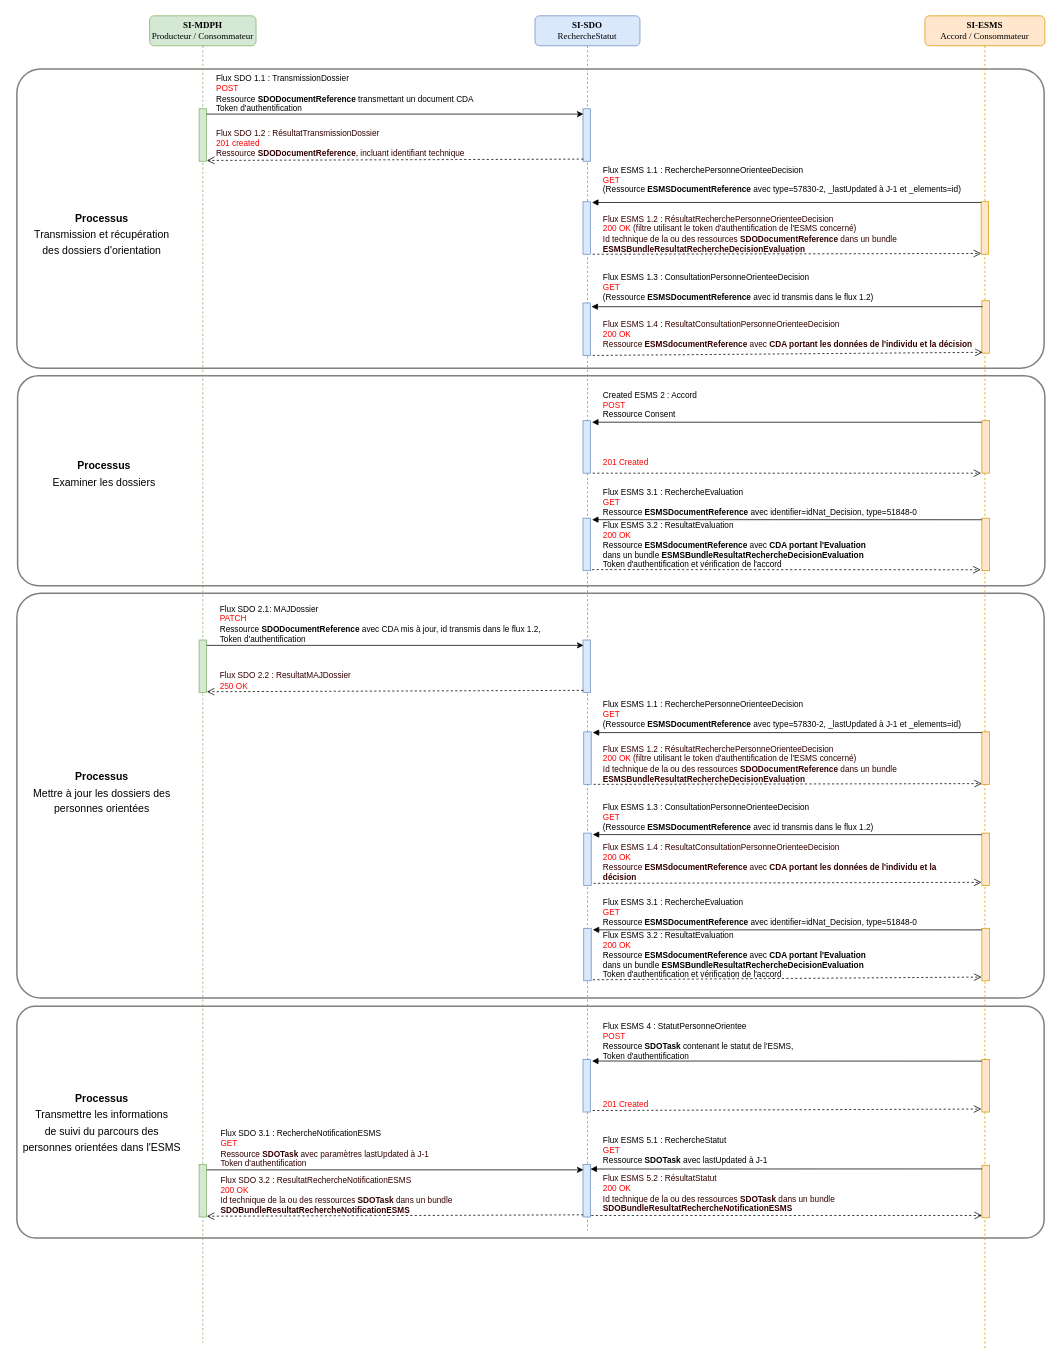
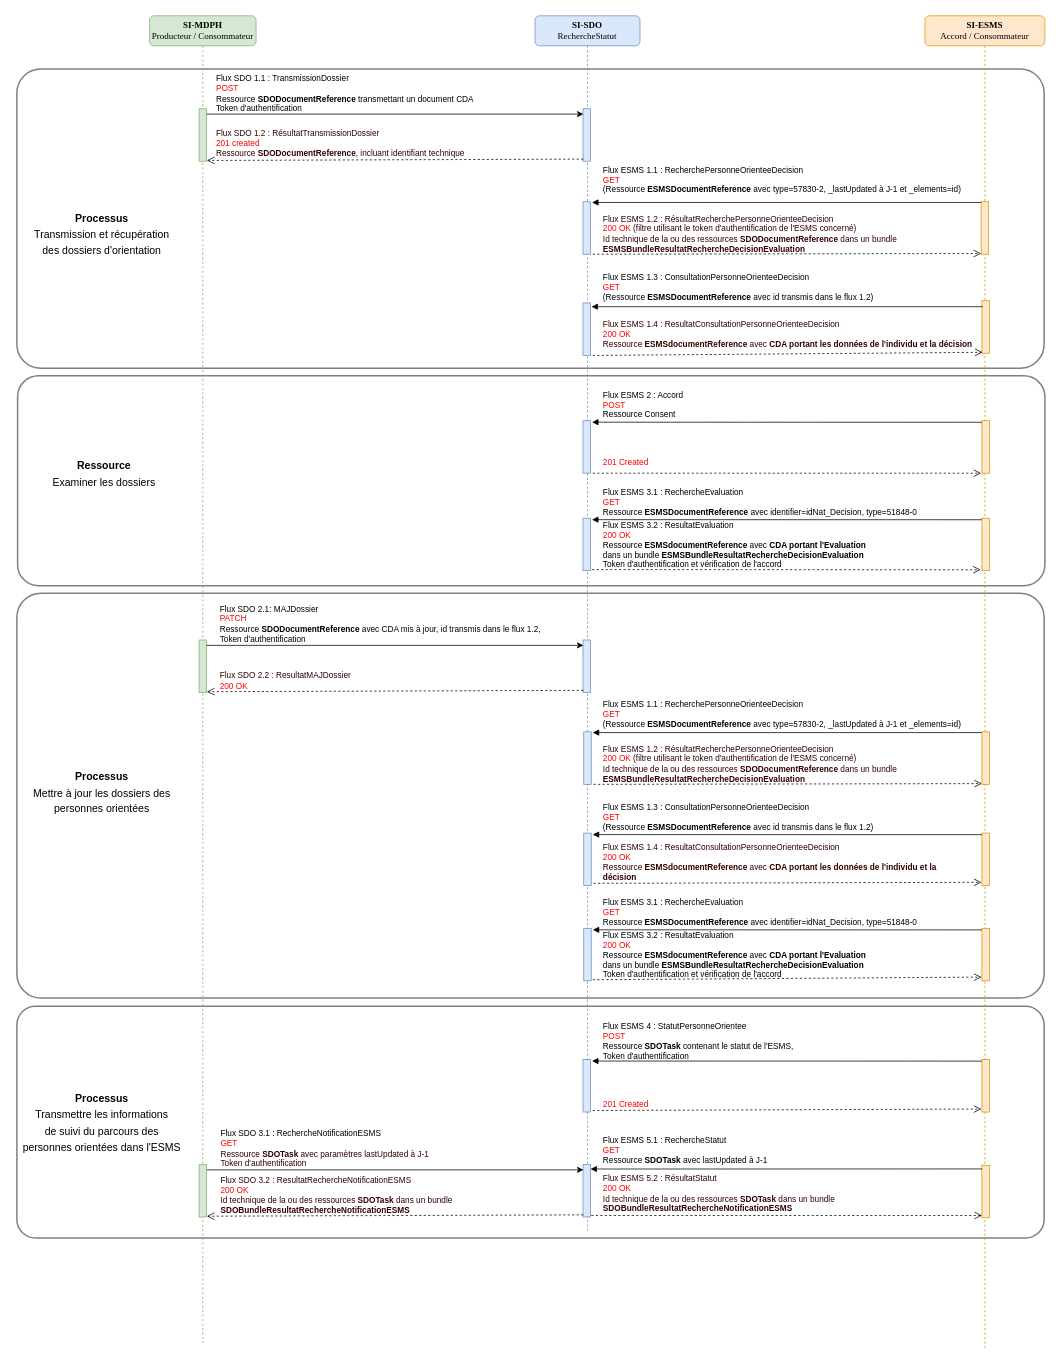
node "Created ESMS 2 : Accord POST Ressource Consent": label "Created ESMS 2 : Accord POST Ressource Consent" -> "Flux ESMS 2 : Accord POST Ressource Consent"
node "Processus Examiner les dossiers": label "Processus Examiner les dossiers" -> "Ressource Examiner les dossiers"
node "Flux SDO 2.2 : ResultatMAJDossier 250 OK": label "Flux SDO 2.2 : ResultatMAJDossier 250 OK" -> "Flux SDO 2.2 : ResultatMAJDossier 200 OK"
